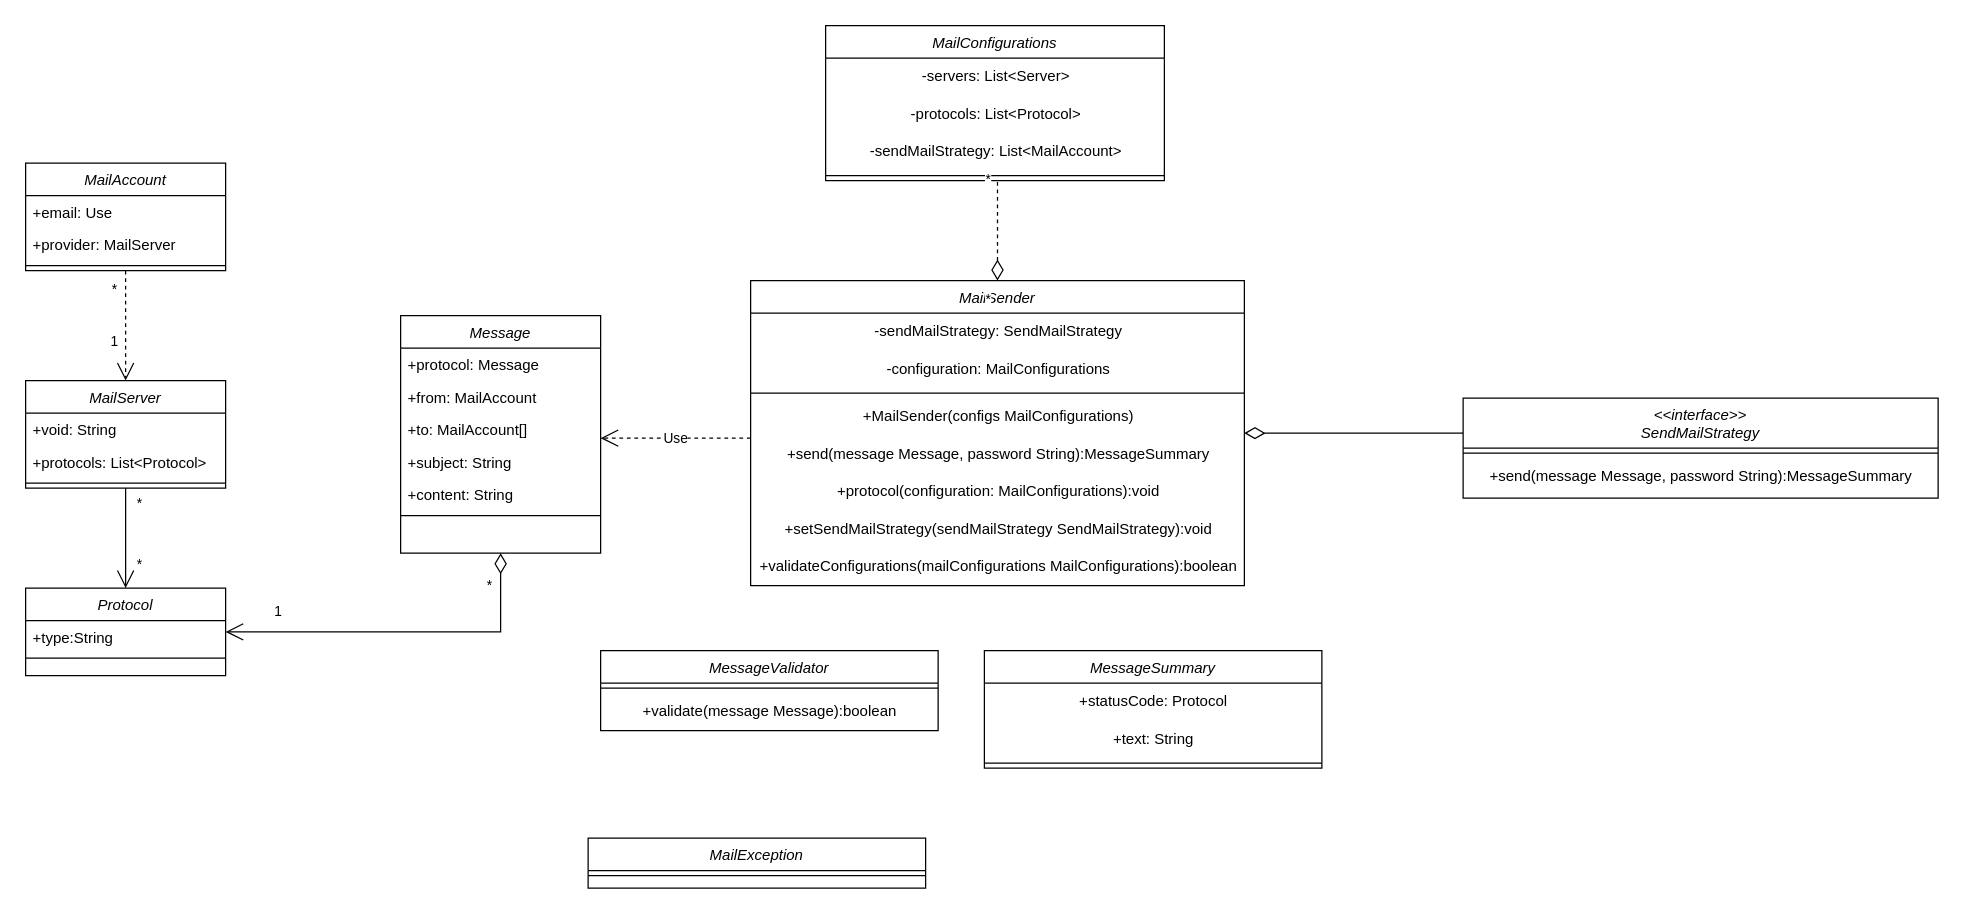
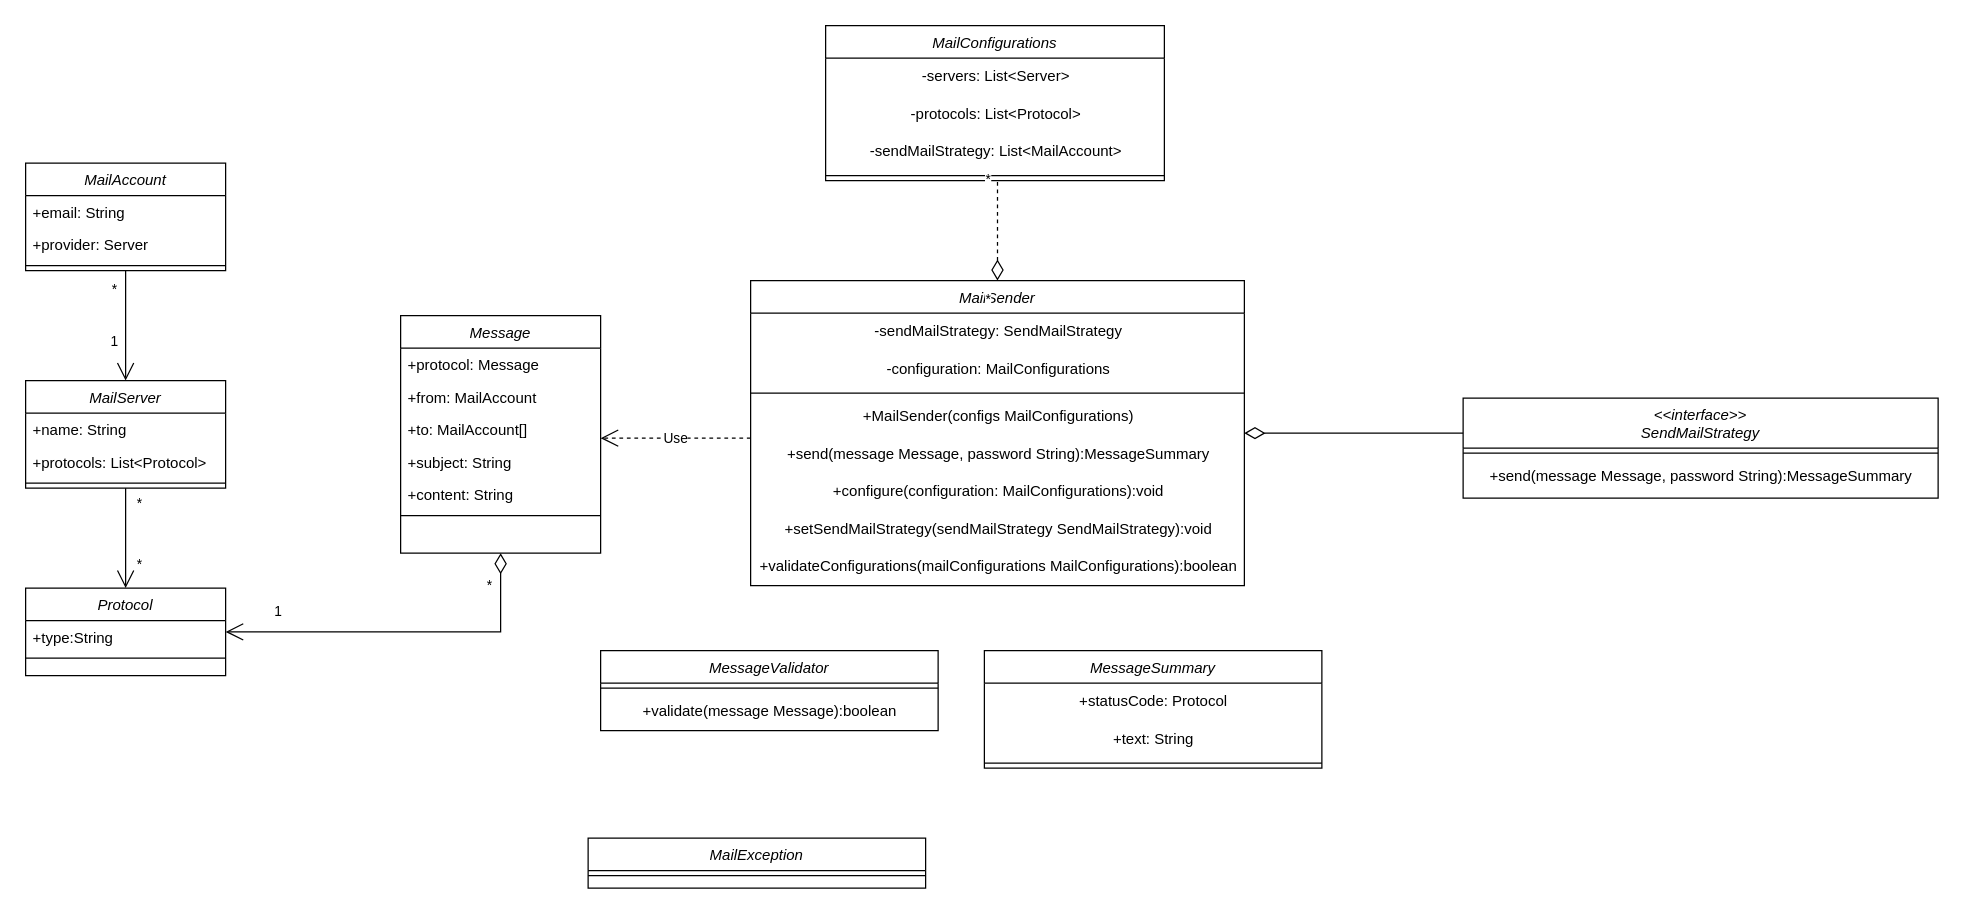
node "+email: Use": label "+email: Use" -> "+email: String"
node "+provider: MailServer": label "+provider: MailServer" -> "+provider: Server"
edge "MailAccount" -> "MailServer": style dashed -> solid
node "+void: String": label "+void: String" -> "+name: String"
node "+protocol(configuration: MailConfigurations):void": label "+protocol(configuration: MailConfigurations):void" -> "+configure(configuration: MailConfigurations):void"
